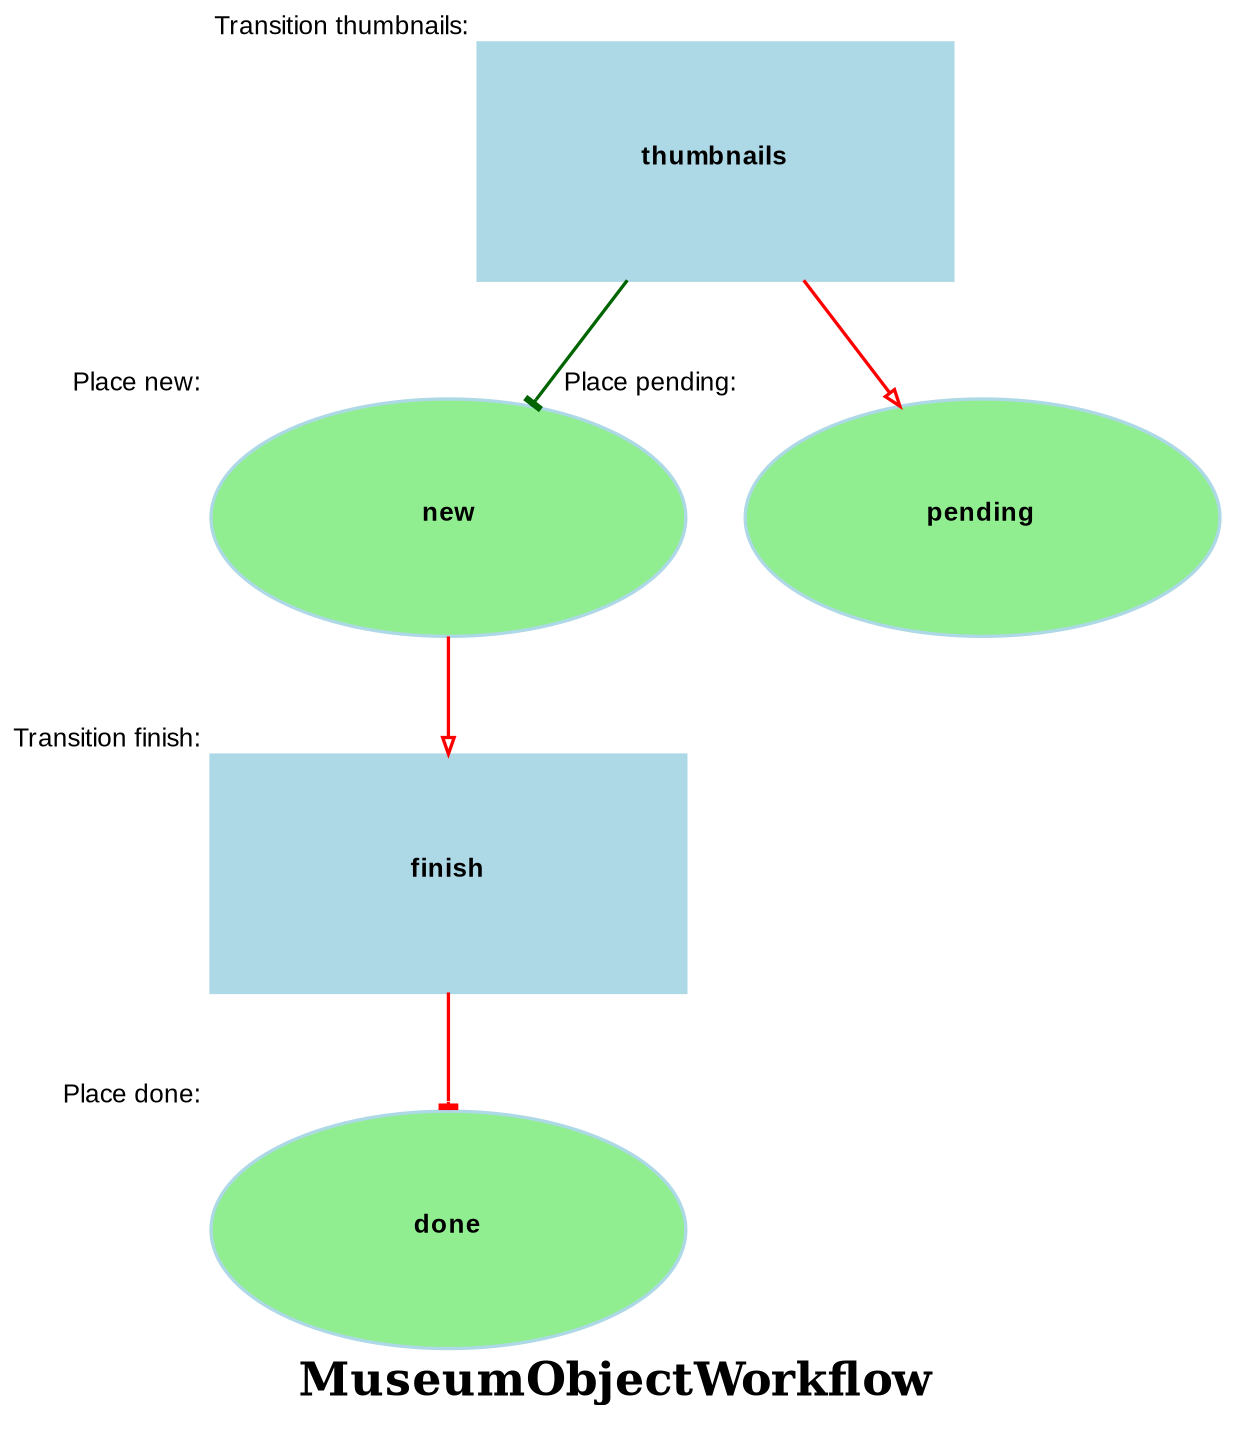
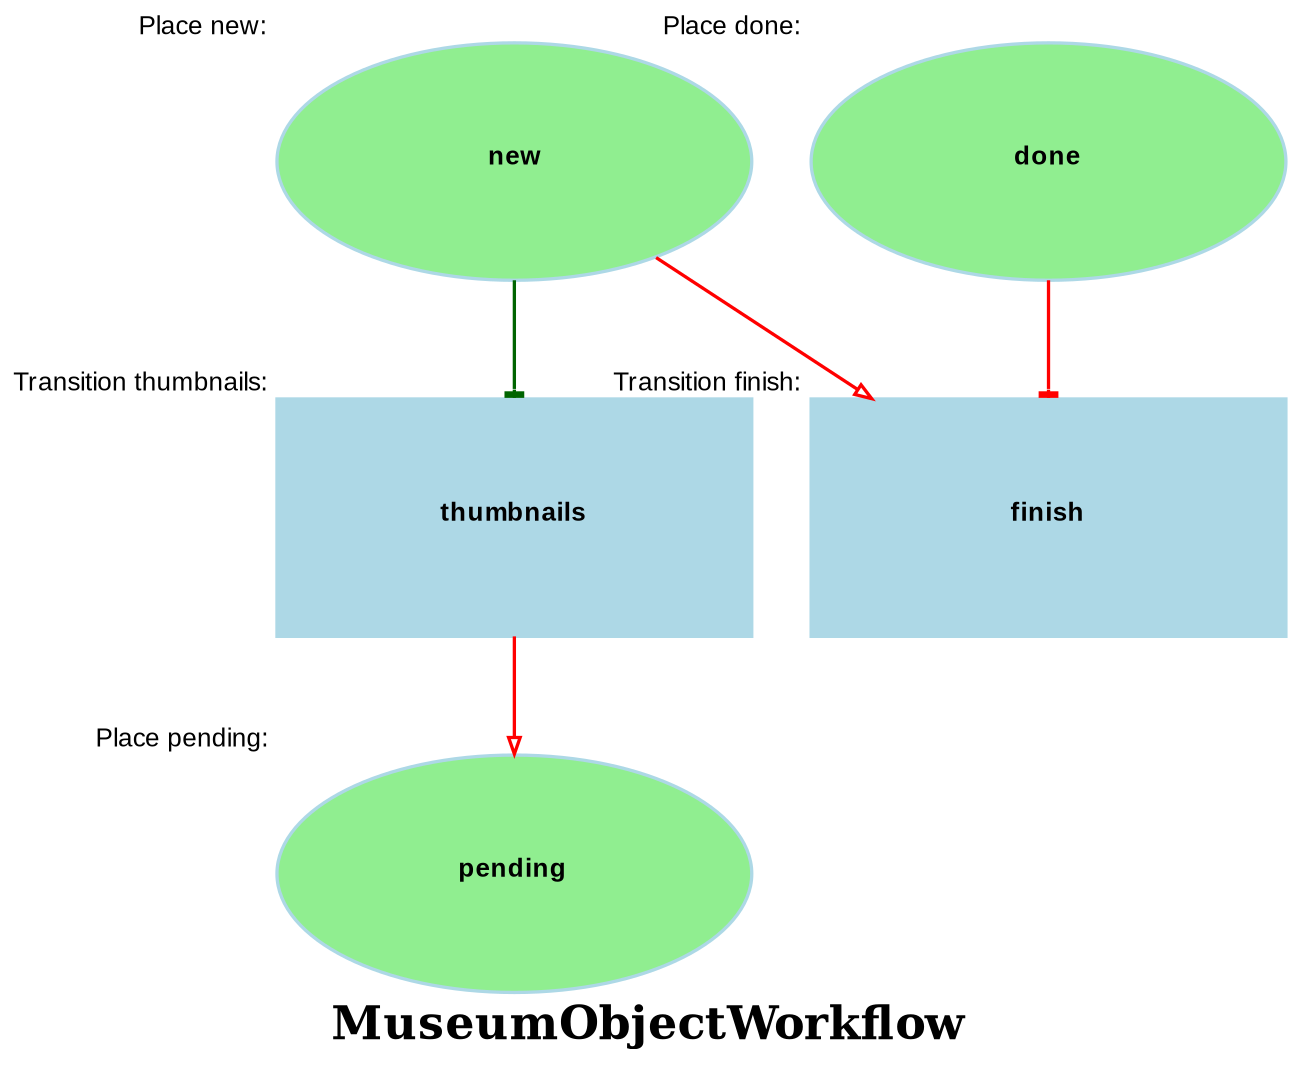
edge "thumbnails" -> "new": reversed
edge "finish" -> "done": reversed
